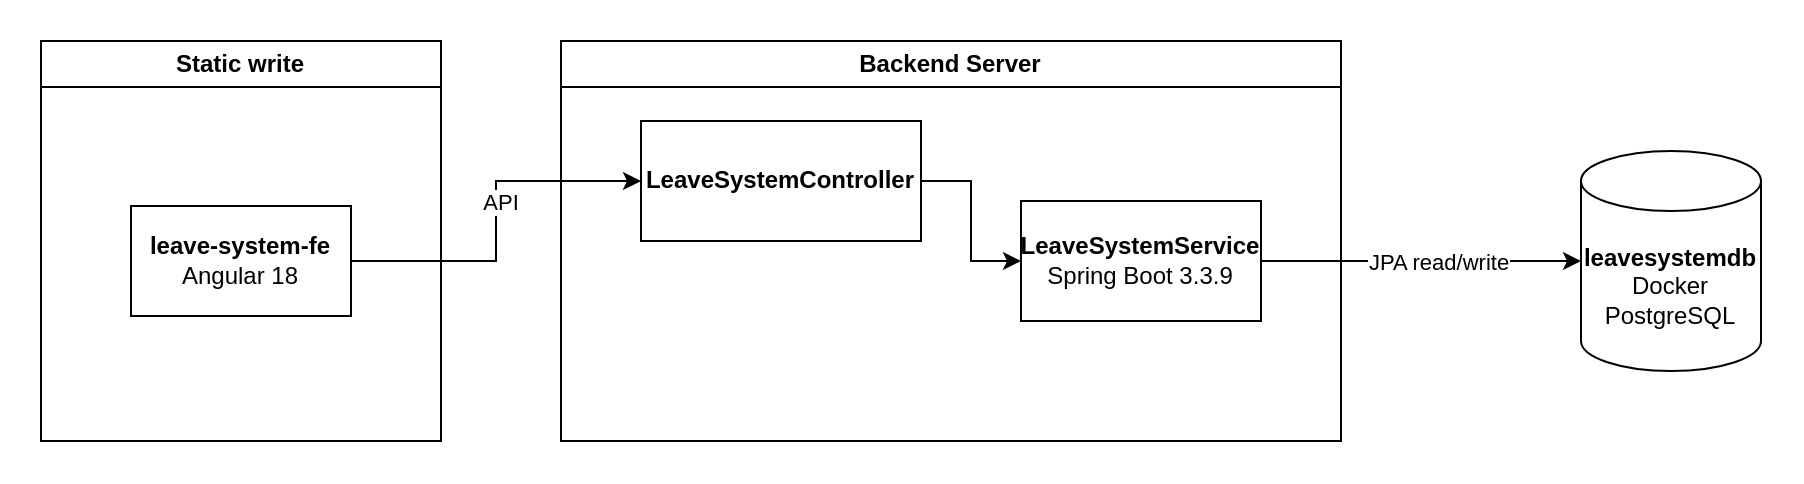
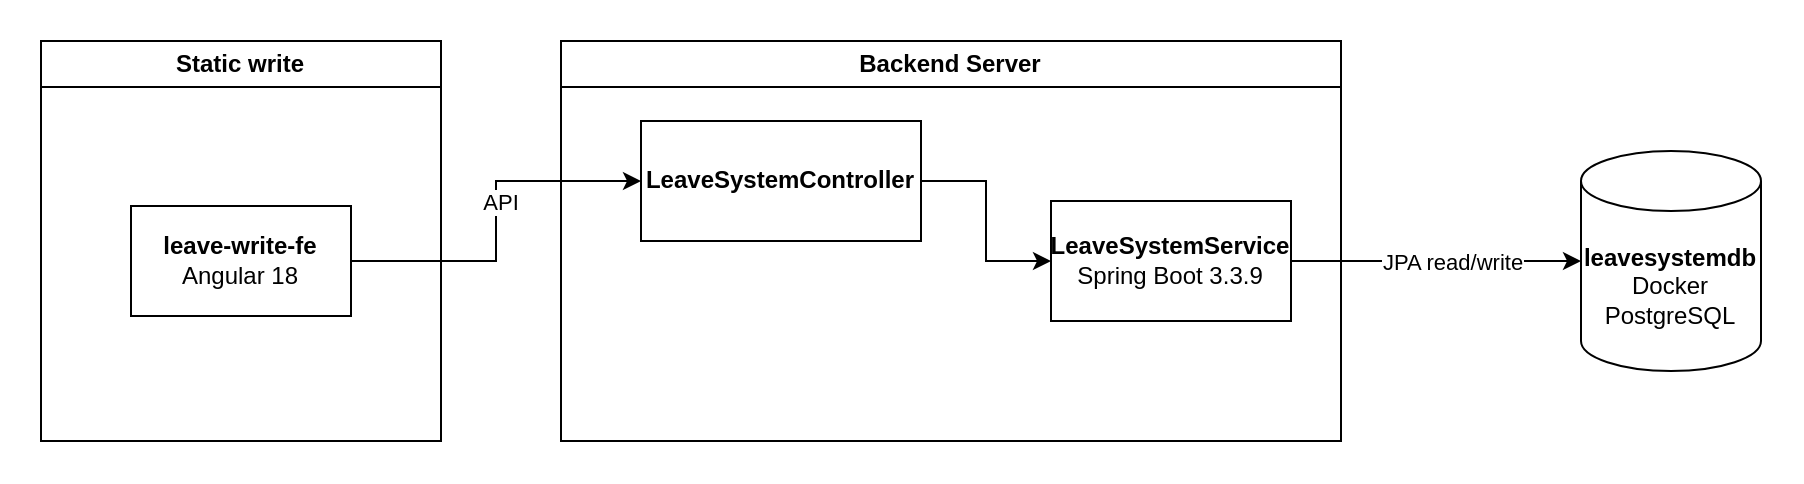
node "leave-system-fe Angular 18": label "leave-system-fe Angular 18" -> "leave-write-fe Angular 18"
node "LeaveSystemService Spring Boot 3.3.9": moved (1141, 261) -> (1171, 261)
